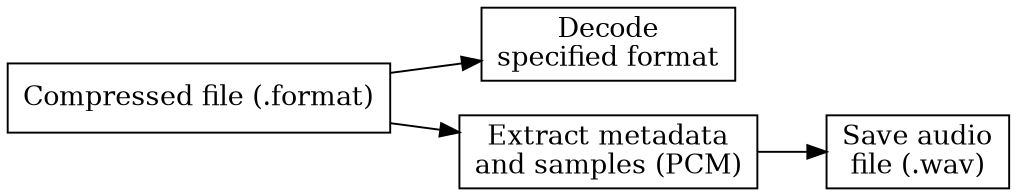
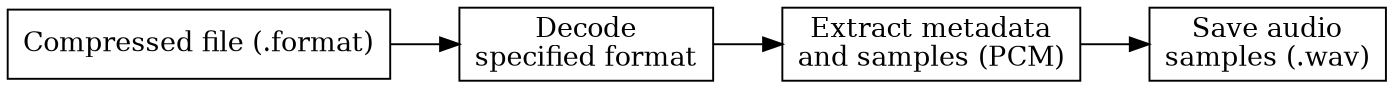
edge "Compressed file (.format)" -> "Extract metadata and samples (PCM)": now "Decode specified format" -> "Extract metadata and samples (PCM)"
node "Save audio file (.wav)": label "Save audio file (.wav)" -> "Save audio samples (.wav)"
